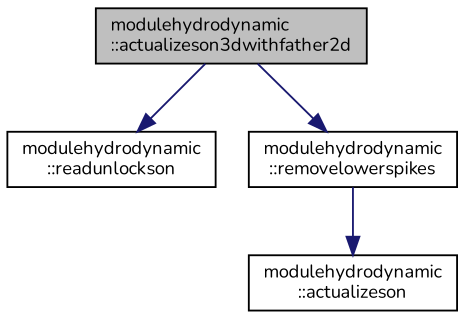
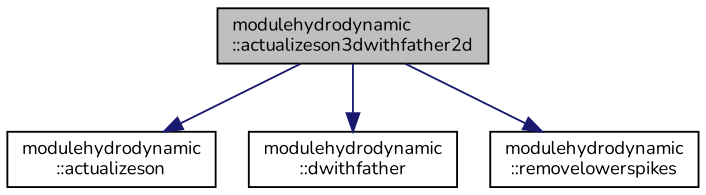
node "modulehydrodynamic ::readunlockson": label "modulehydrodynamic ::readunlockson" -> "modulehydrodynamic ::dwithfather"
edge "modulehydrodynamic ::removelowerspikes" -> "modulehydrodynamic ::actualizeson": now "modulehydrodynamic ::actualizeson3dwithfather2d" -> "modulehydrodynamic ::actualizeson"
